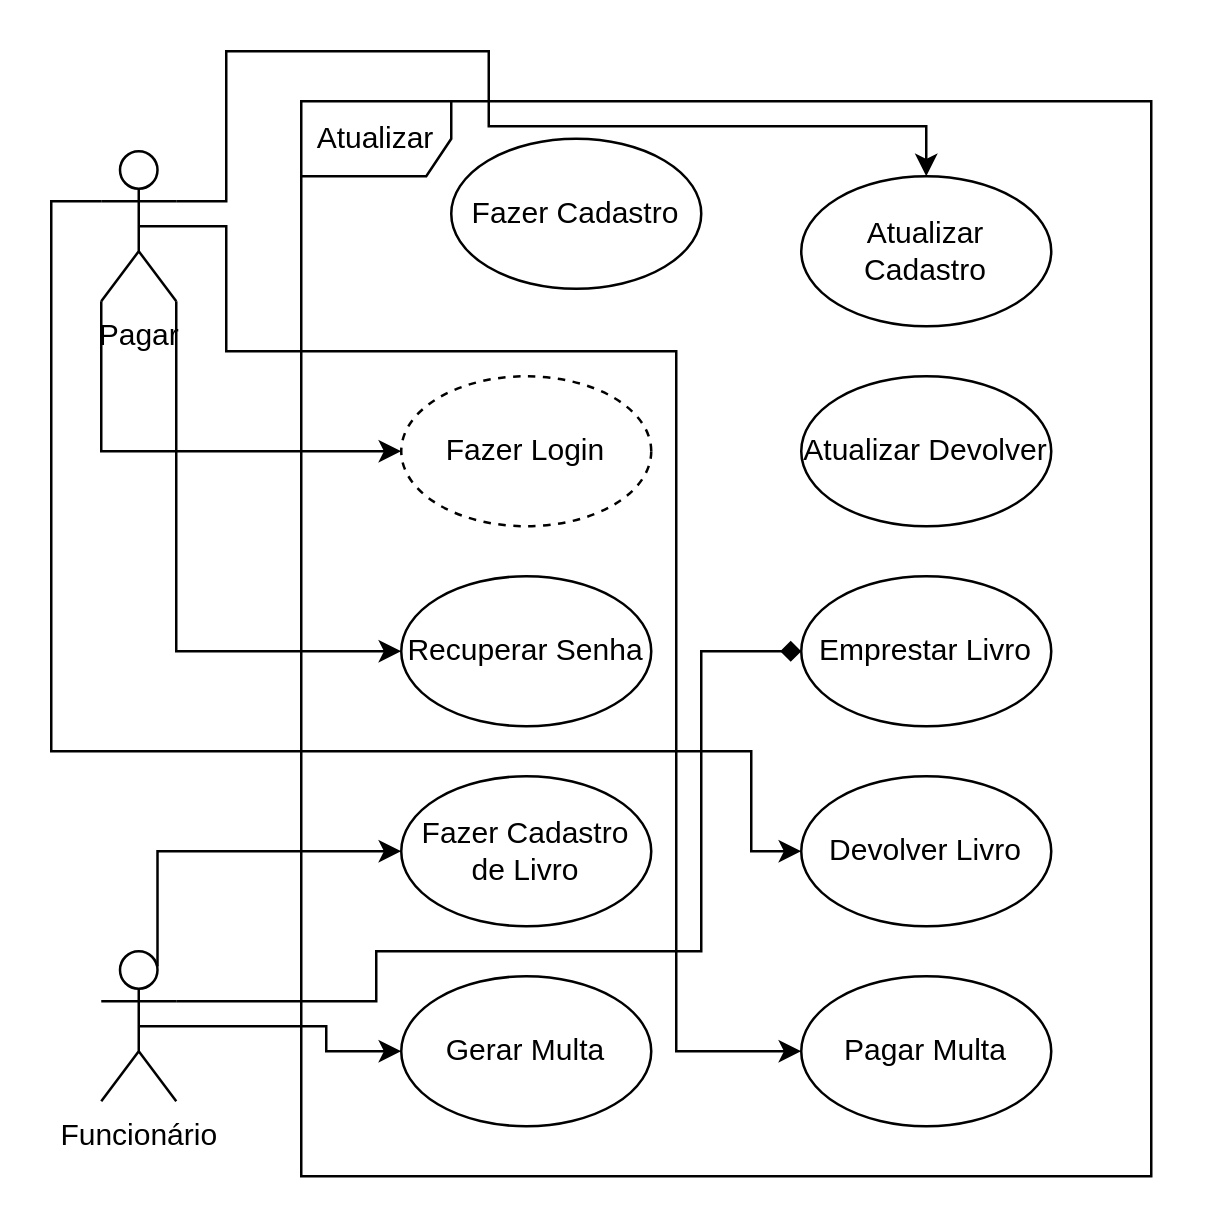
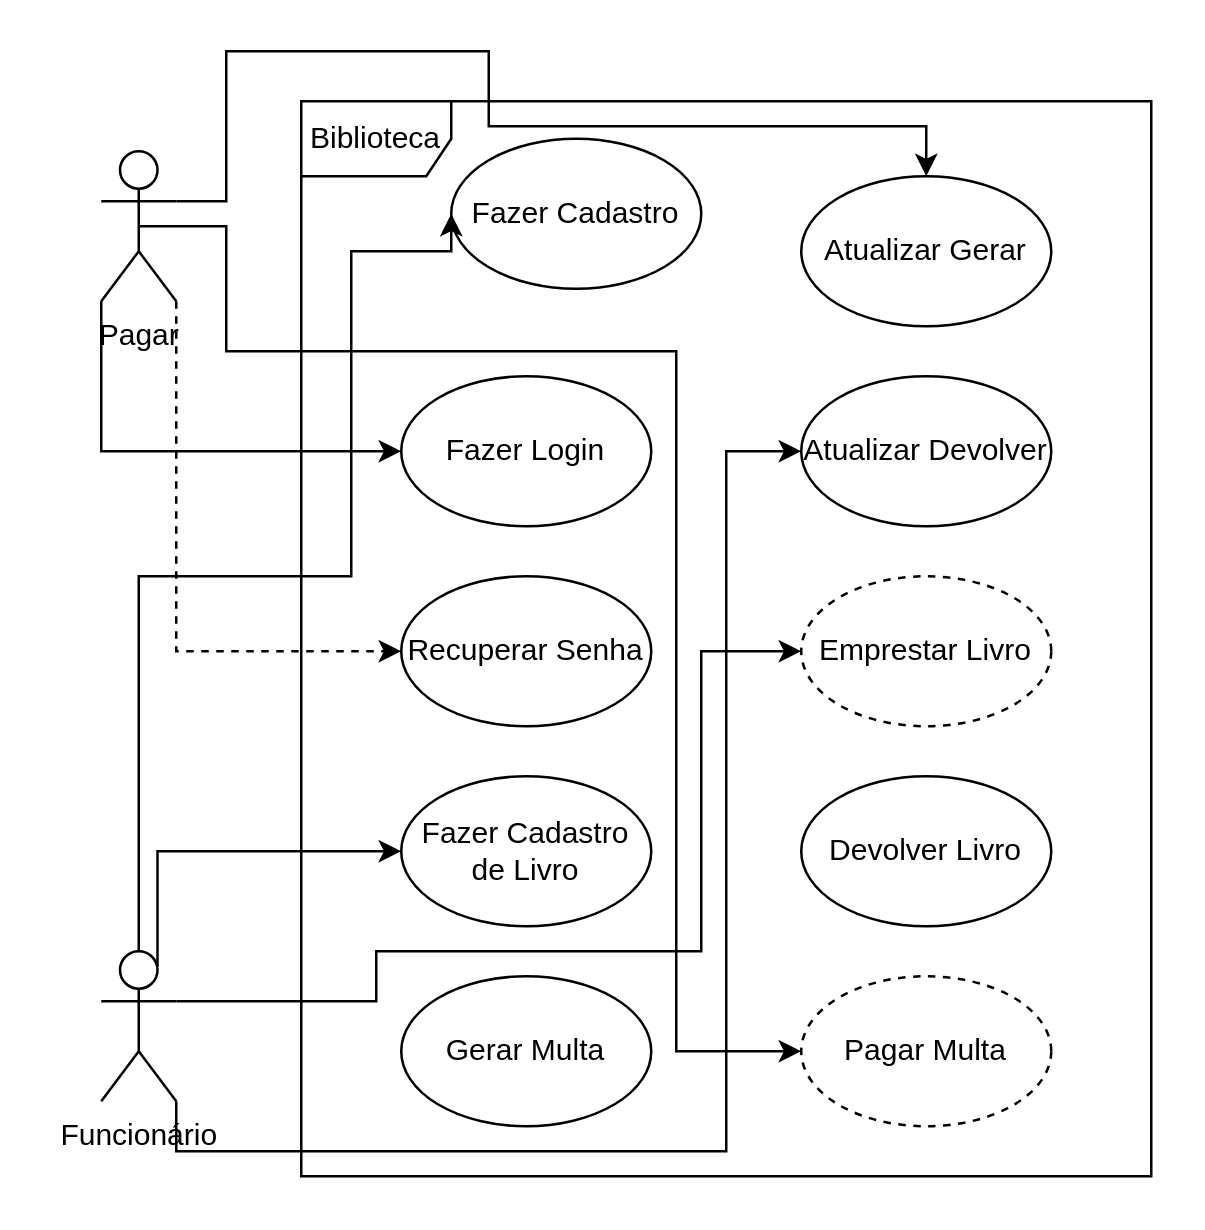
node "Atualizar": label "Atualizar" -> "Biblioteca"
edge "Funcionário" -> "Fazer Cadastro": added
node "Atualizar Cadastro": label "Atualizar Cadastro" -> "Atualizar Gerar"
node "Fazer Login": style dashed -> solid
edge "Pagar" -> "Devolver Livro": removed
edge "Pagar" -> "Recuperar Senha": style solid -> dashed
edge "Funcionário" -> "Emprestar Livro": arrowhead diamond -> classic
node "Emprestar Livro": style solid -> dashed
edge "Funcionário" -> "Gerar Multa": removed
node "Pagar Multa": style solid -> dashed
edge "Funcionário" -> "Atualizar Devolver": added
